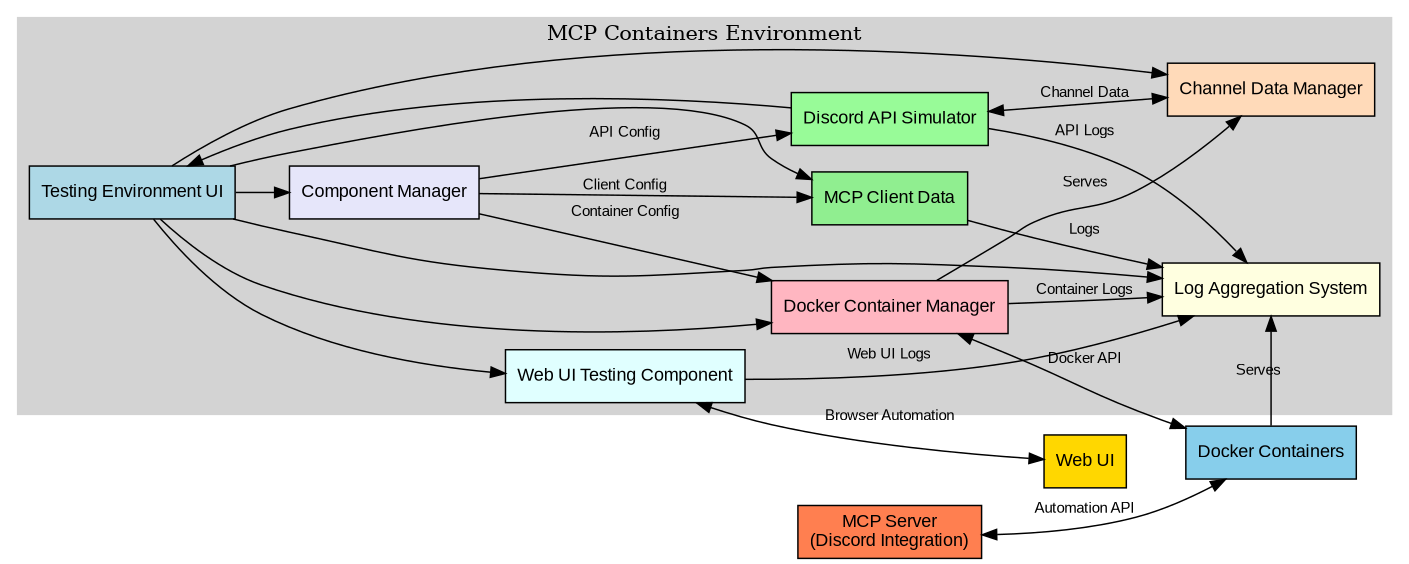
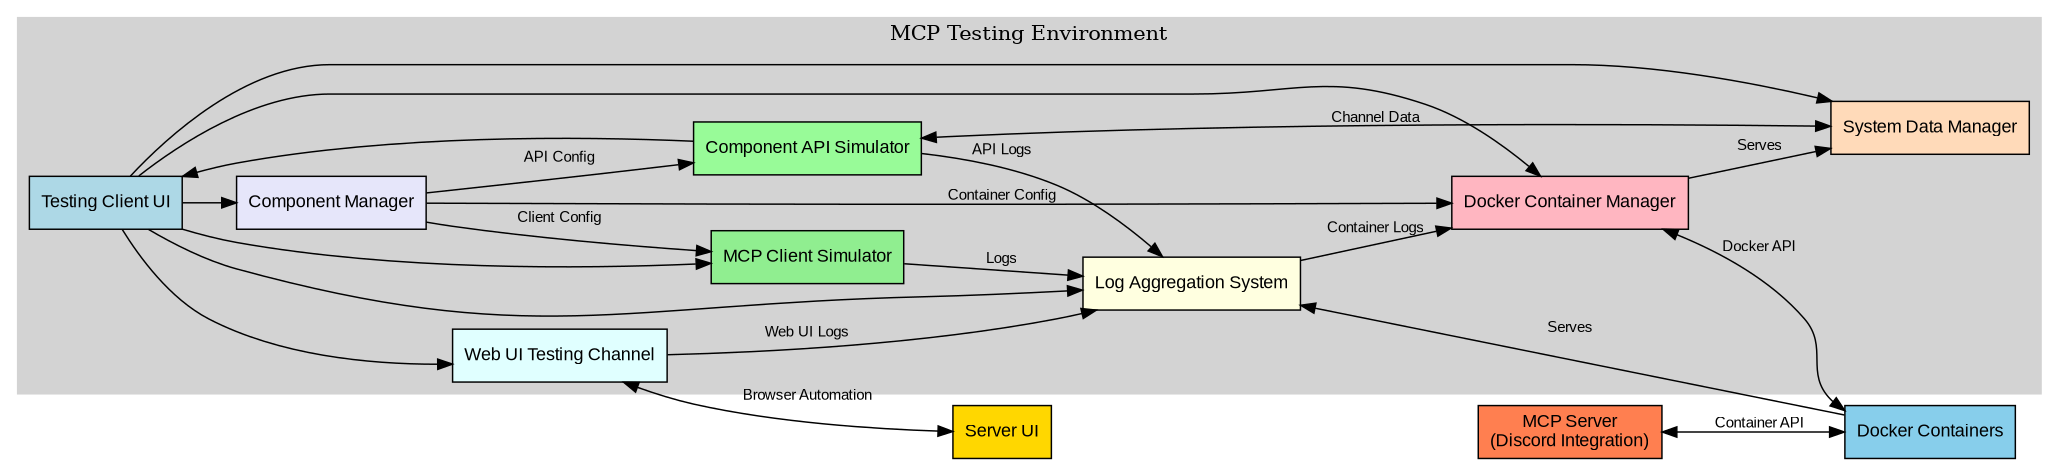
cluster "MCP Containers Environment": label "MCP Containers Environment" -> "MCP Testing Environment"
node "Channel Data Manager": label "Channel Data Manager" -> "System Data Manager"
node "Discord API Simulator": label "Discord API Simulator" -> "Component API Simulator"
node "Testing Environment UI": label "Testing Environment UI" -> "Testing Client UI"
node "MCP Client Data": label "MCP Client Data" -> "MCP Client Simulator"
edge "Docker Container Manager" -> "Log Aggregation System": reversed
node "Web UI Testing Component": label "Web UI Testing Component" -> "Web UI Testing Channel"
node "Web UI": label "Web UI" -> "Server UI"
edge "Docker Containers" -- "MCP Server (Discord Integration)": label "Automation API" -> "Container API"
